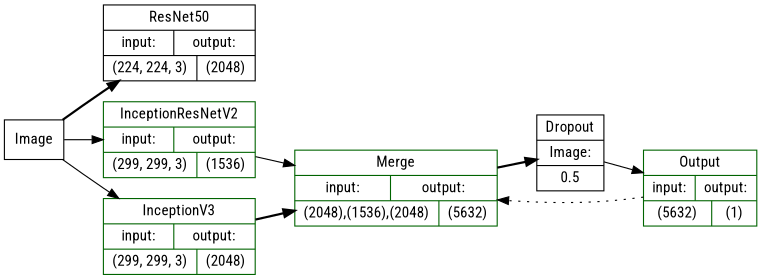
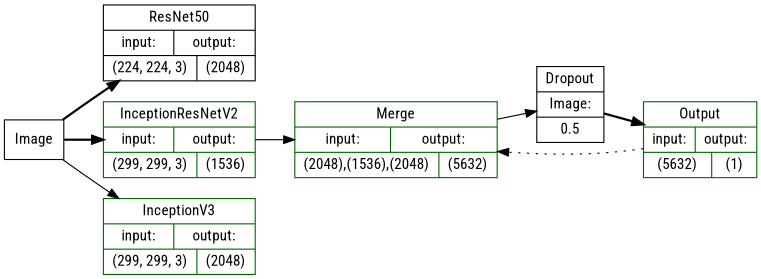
edge "Image" -> "InceptionResNetV2": style solid -> bold
edge "Merge" -> "Dropout": style bold -> solid
edge "Dropout" -> "Output": style solid -> bold
edge "InceptionV3" -> "Merge": removed
